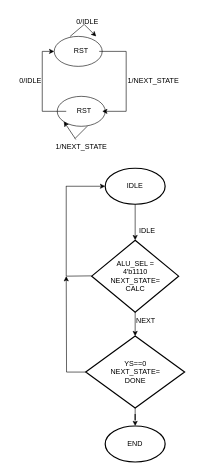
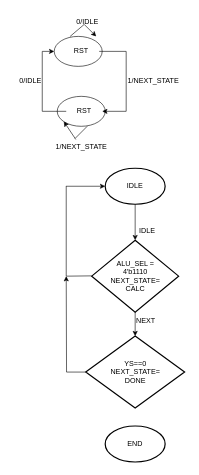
edge "YS==0 NEXT_STATE= DONE" -> "END": removed
